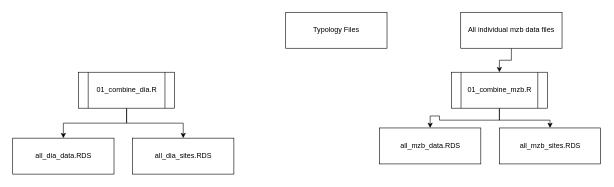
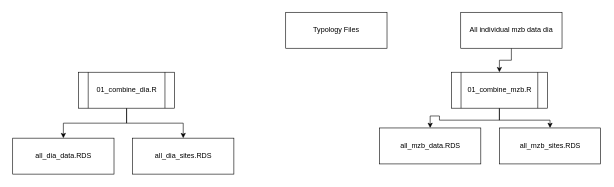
node "All individual mzb data files": label "All individual mzb data files" -> "All individual mzb data dia"
